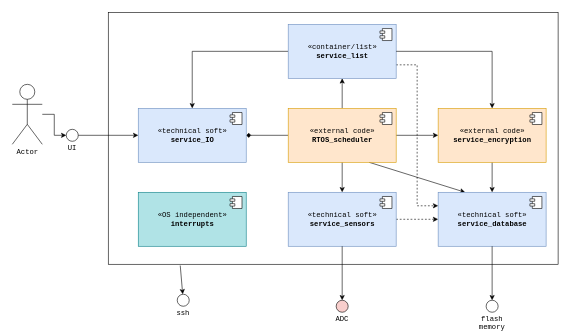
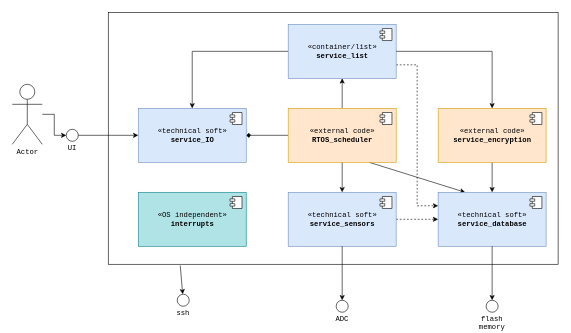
edge "«external code» RTOS_scheduler" -> "«external code» service_encryption": removed
node "ADC": fillcolor #f8cecc -> #ffffff
